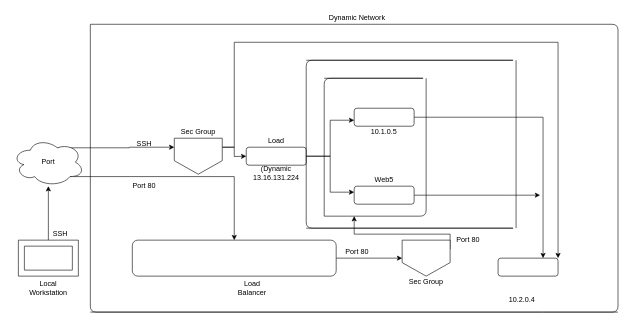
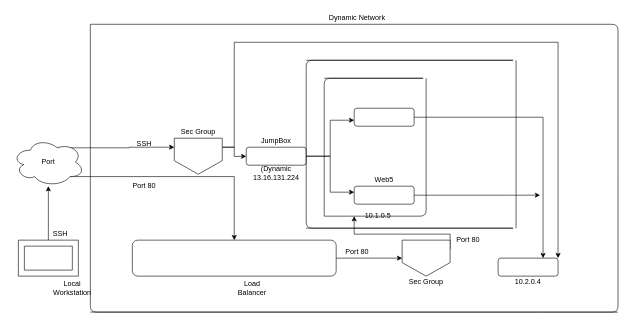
node "10.1.0.5": moved (384, 132) -> (378, 216)
node "Load": label "Load" -> "JumpBox"
node "Local Workstation": moved (48, 288) -> (72, 288)
node "10.2.0.4": moved (522, 300) -> (528, 282)
